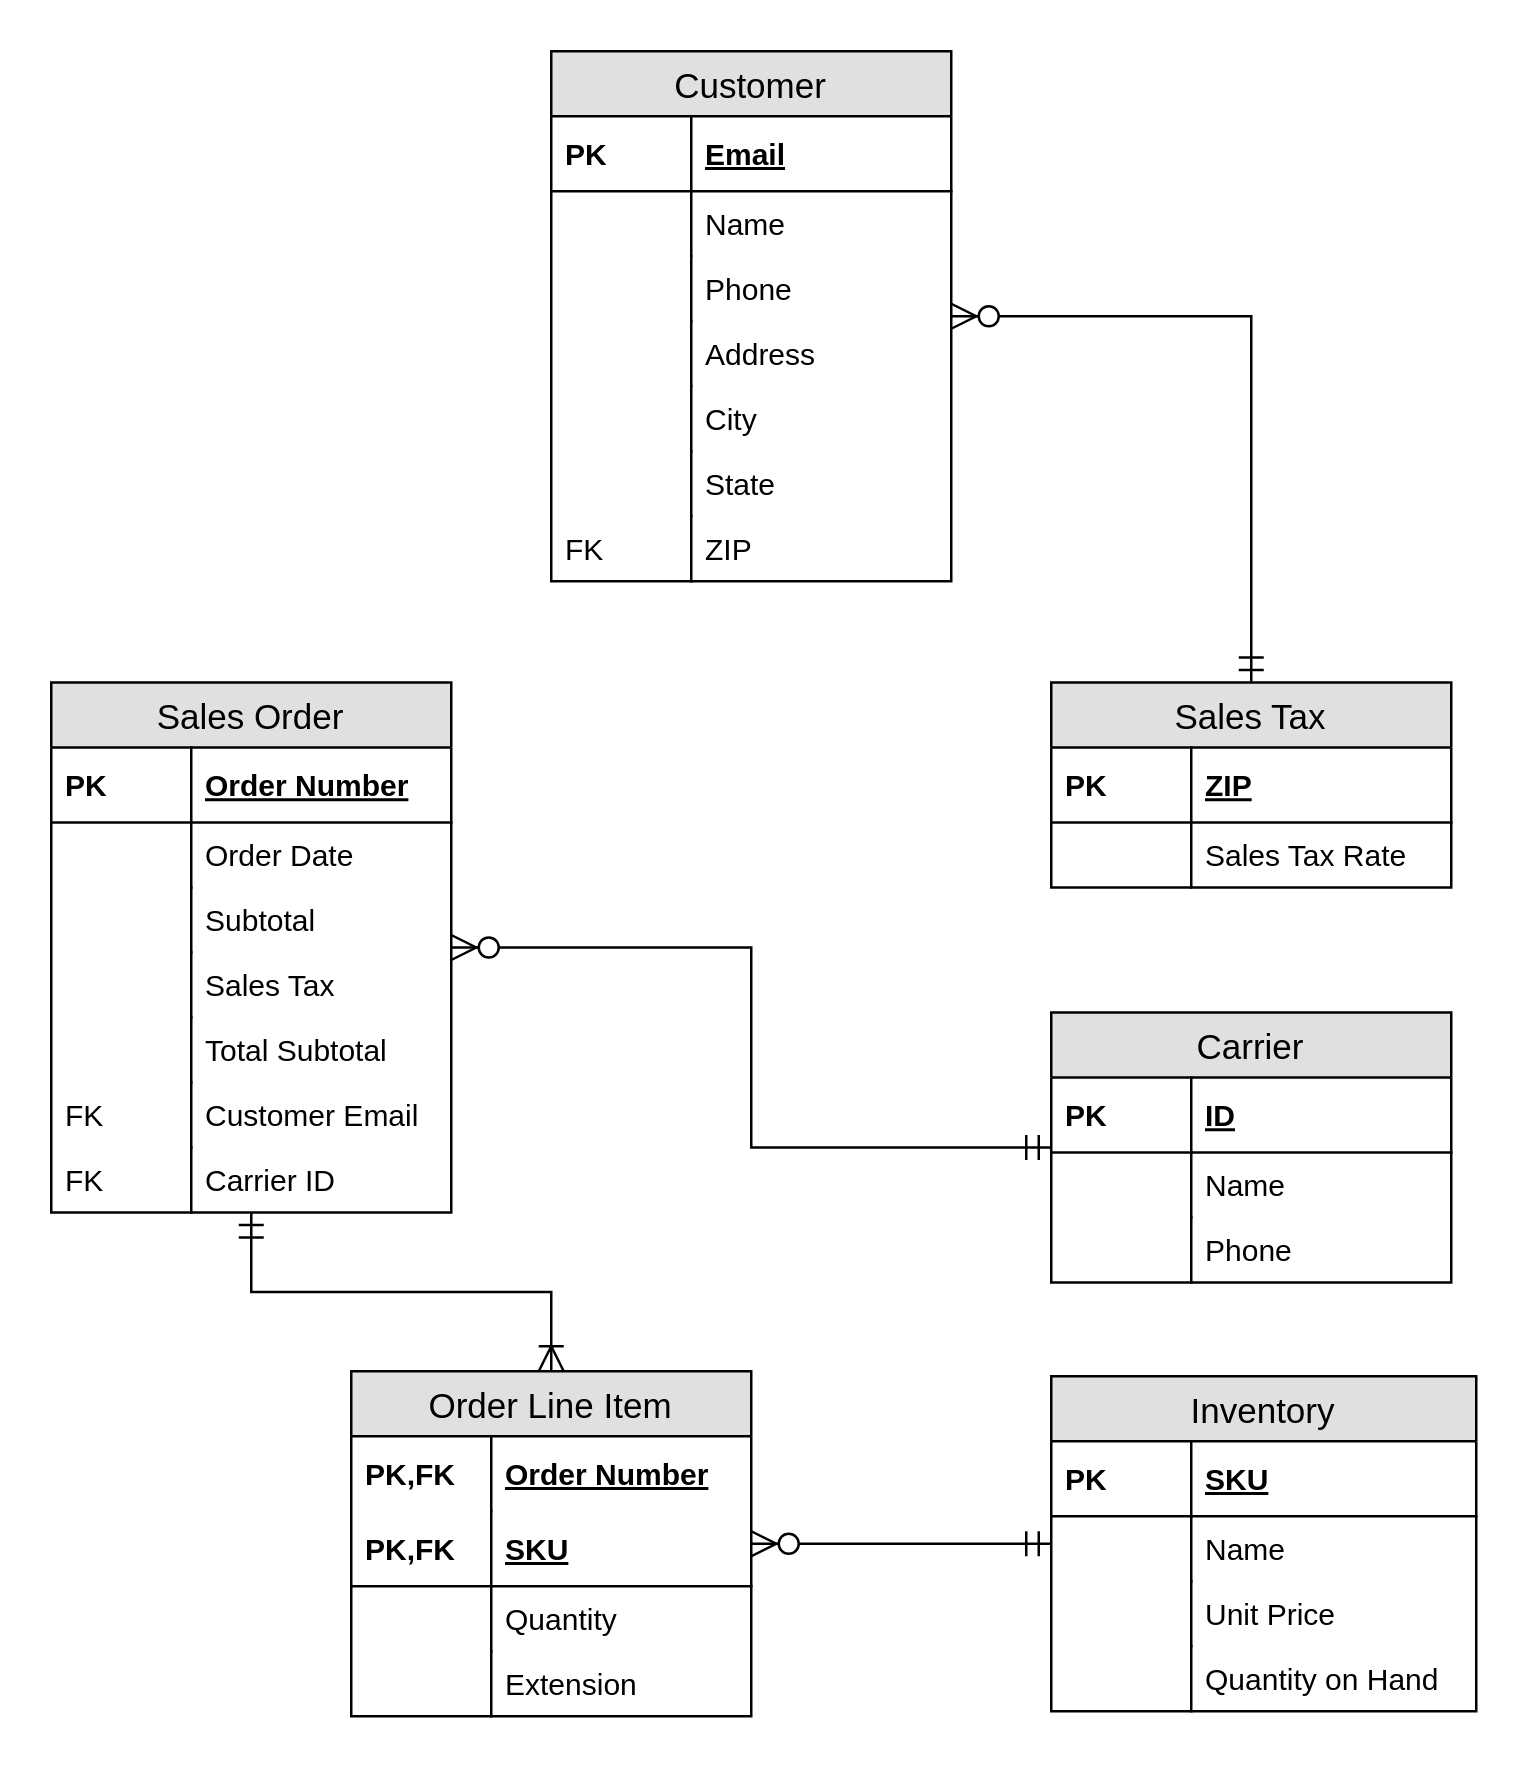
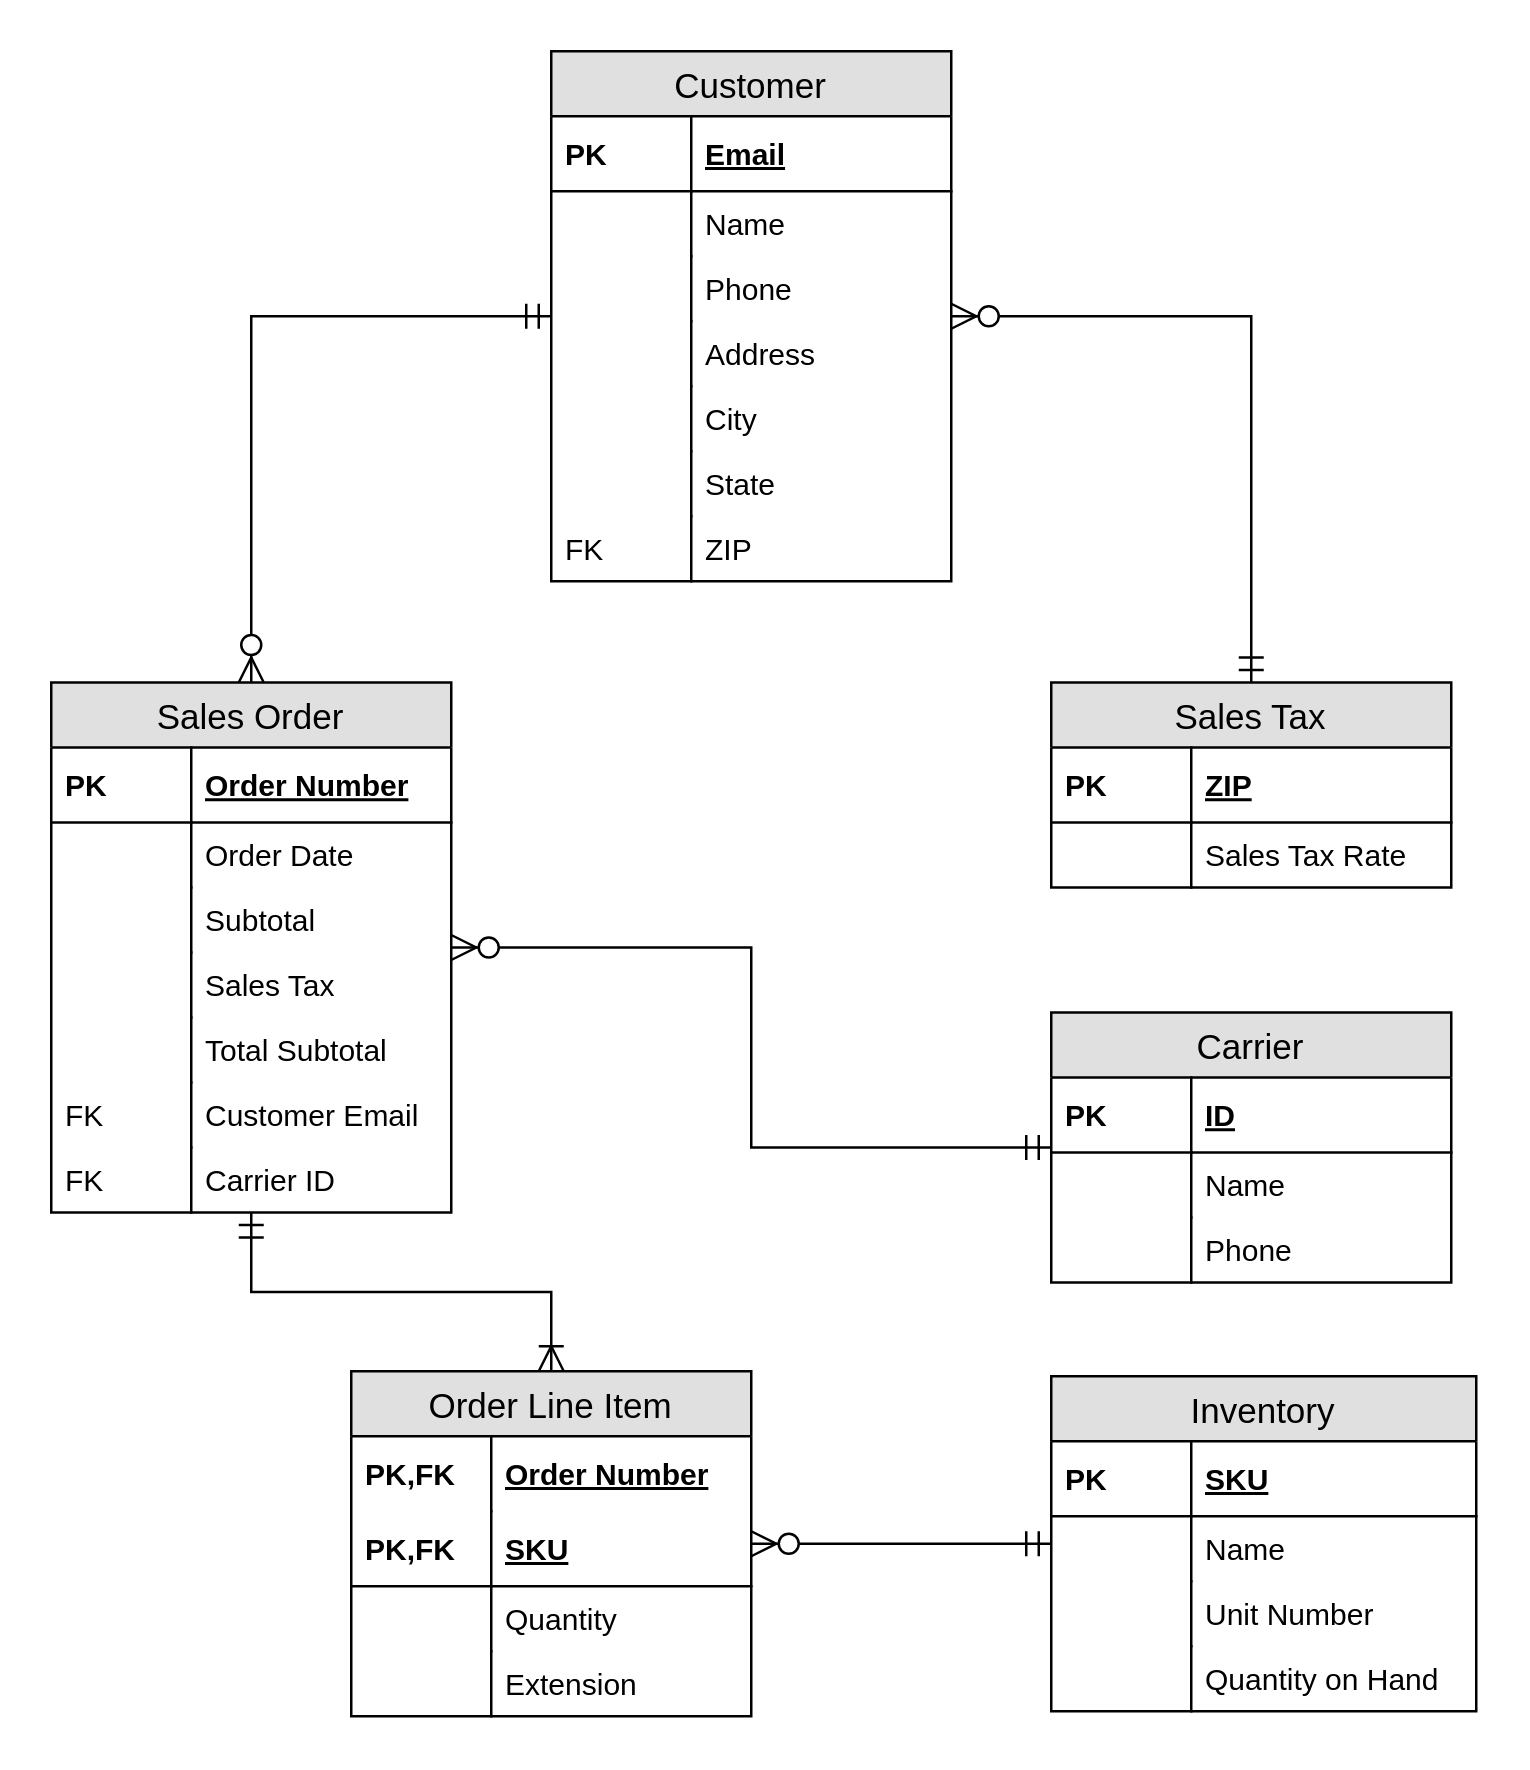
edge "Customer" -- "Sales Order": added
node "Unit Price": label "Unit Price" -> "Unit Number"
